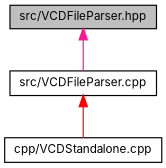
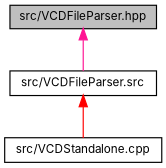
node "src/VCDFileParser.cpp": label "src/VCDFileParser.cpp" -> "src/VCDFileParser.src"
node "cpp/VCDStandalone.cpp": label "cpp/VCDStandalone.cpp" -> "src/VCDStandalone.cpp"
